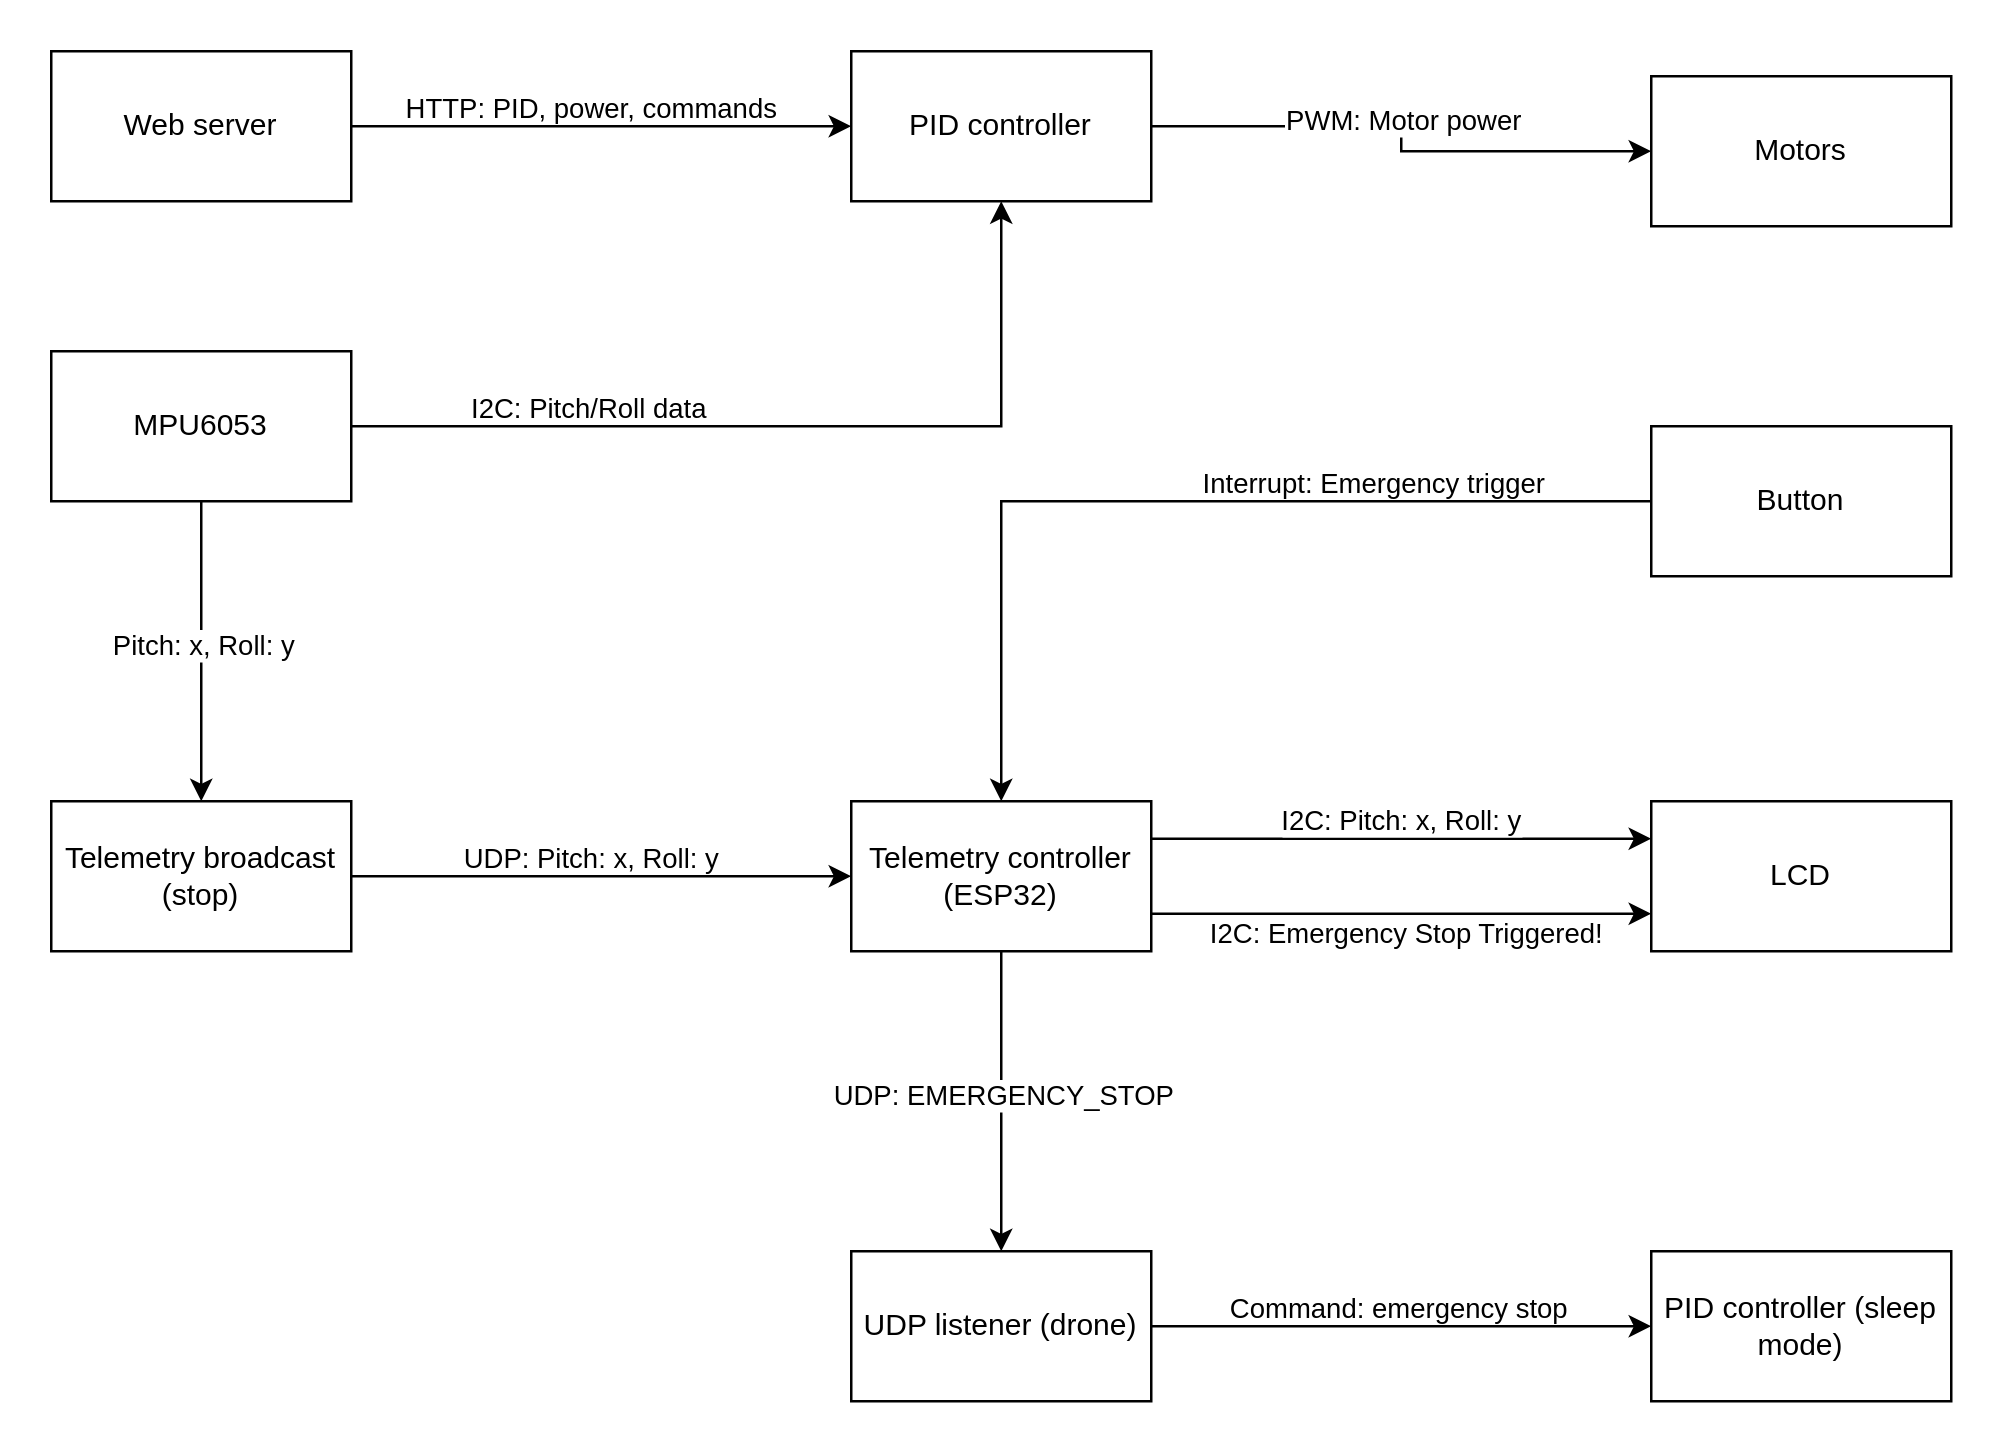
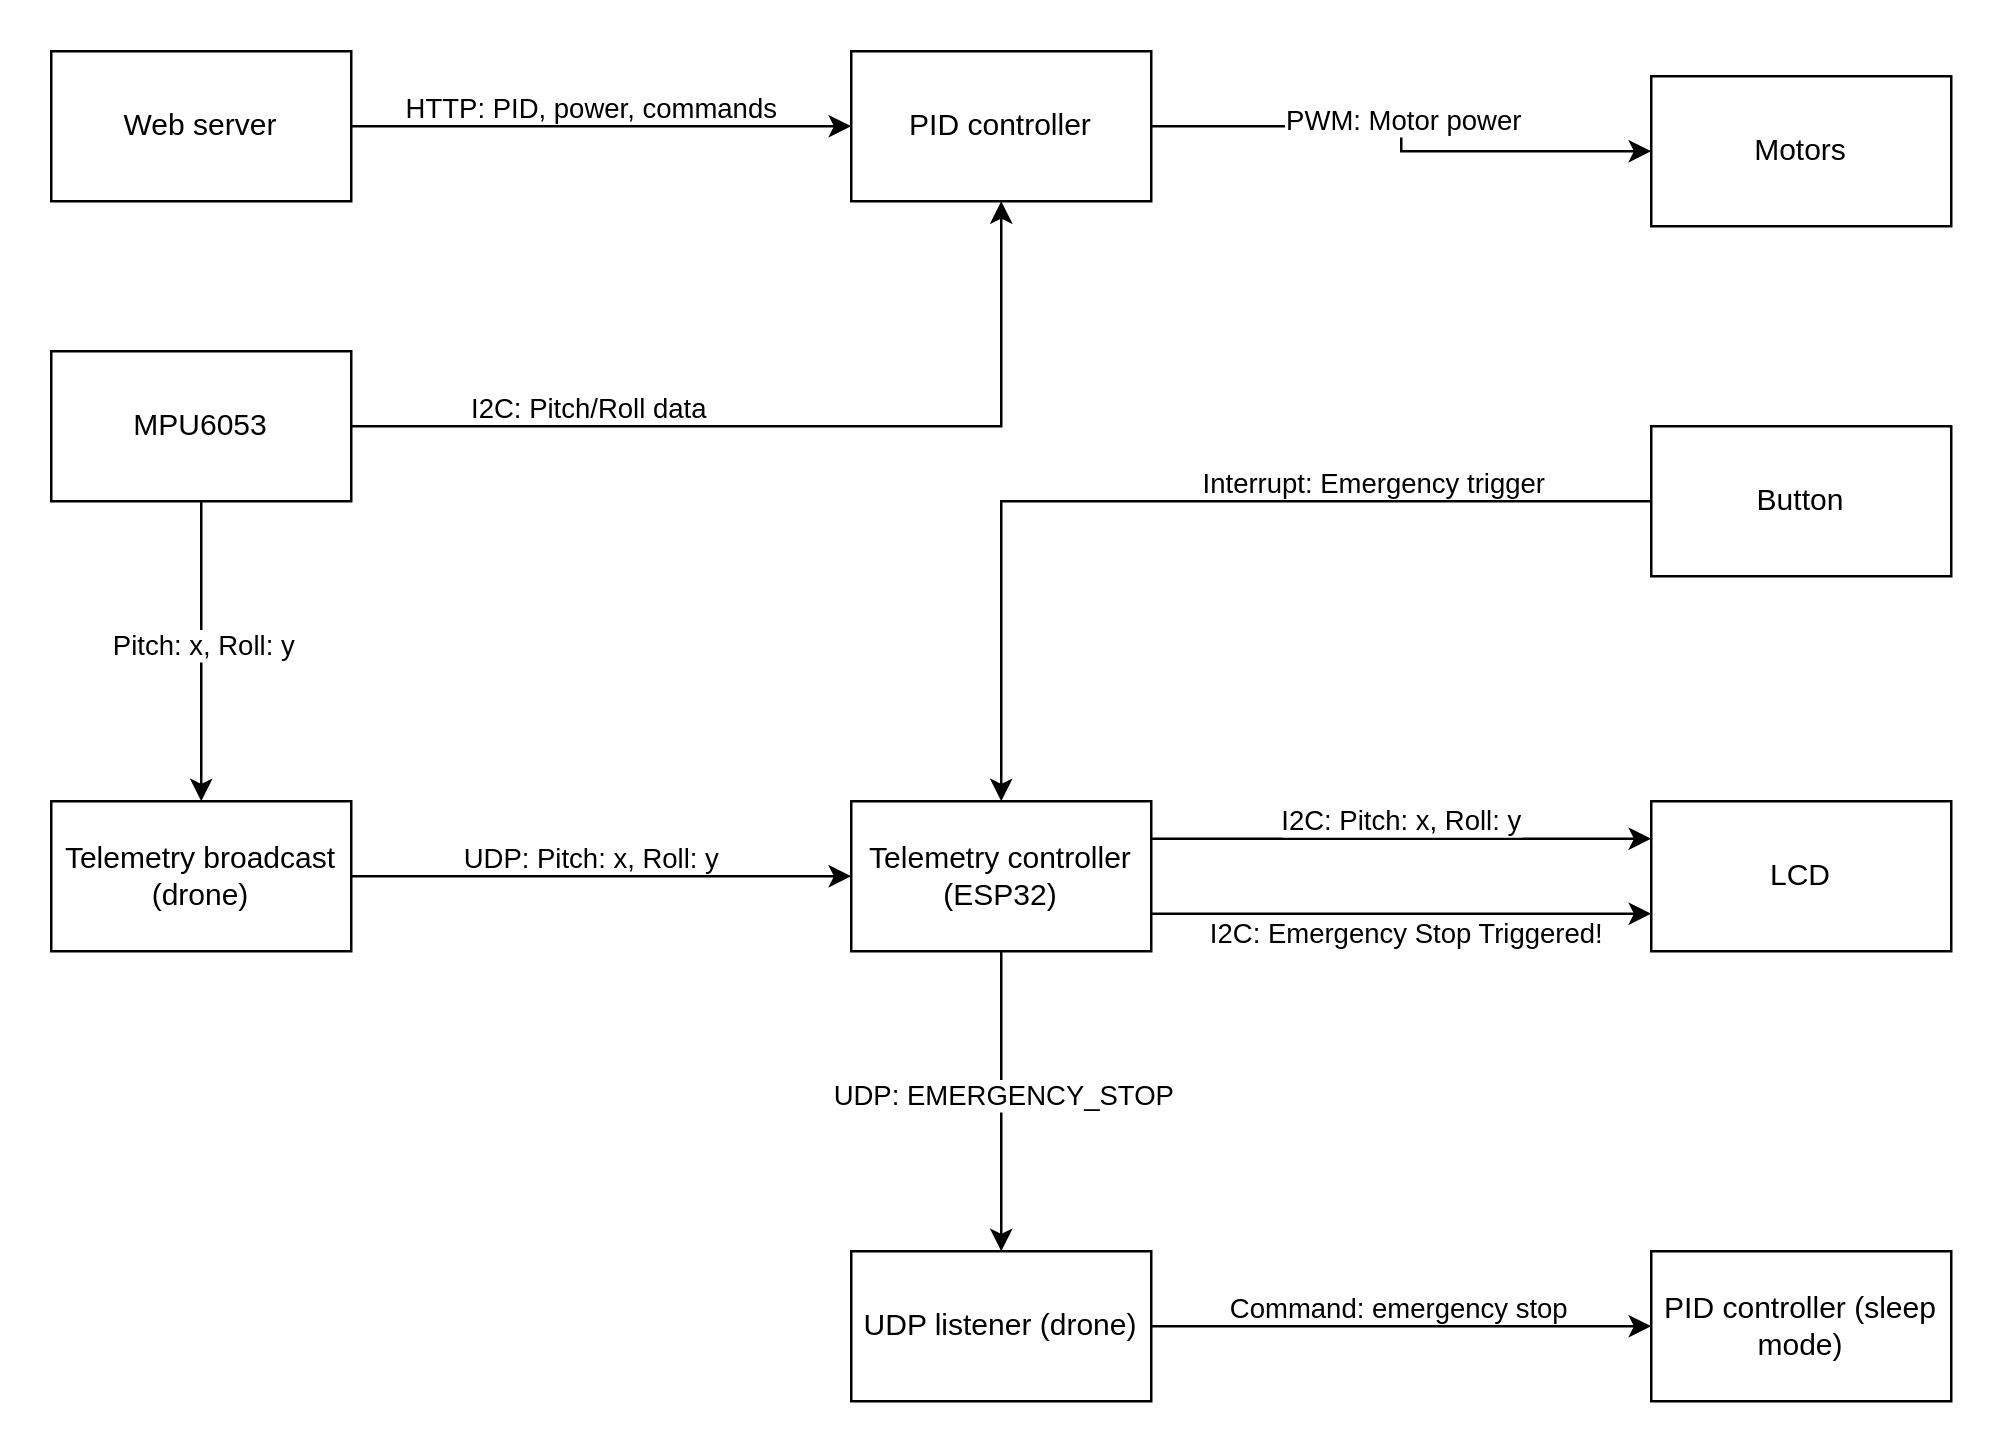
node "Telemetry broadcast (stop)": label "Telemetry broadcast (stop)" -> "Telemetry broadcast (drone)"
